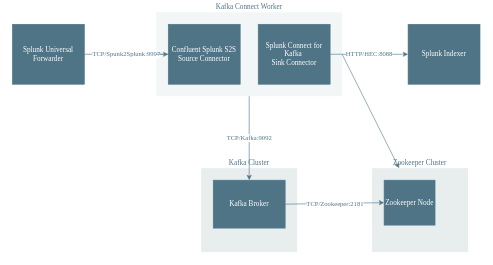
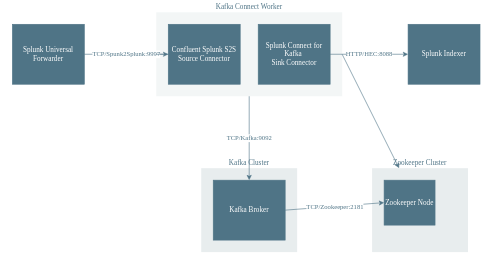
node "Kafka Broker": size 72x48 -> 72x60
